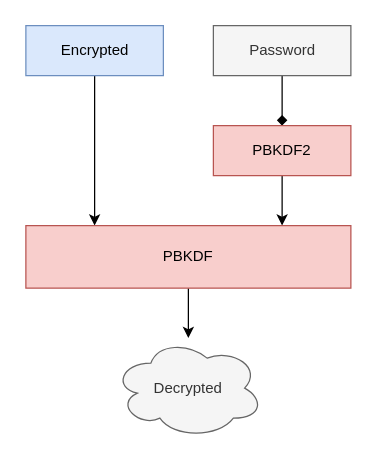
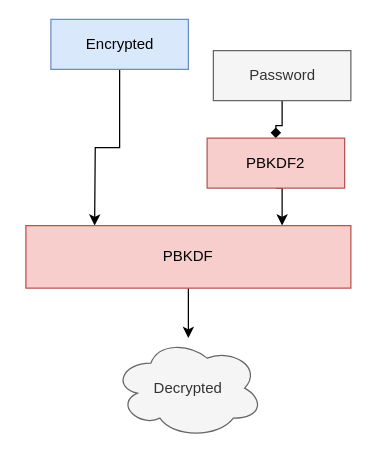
node "Encrypted": moved (94, 51) -> (119, 44)
node "Password": moved (282, 51) -> (282, 76)
node "PBKDF2": moved (282, 151) -> (276, 163)
